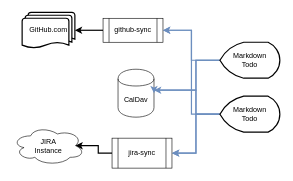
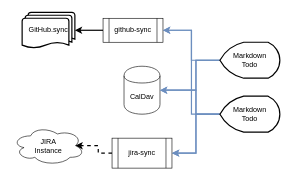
node "GitHub.com": label "GitHub.com" -> "GitHub.sync"
node "CalDav": moved (136, 93) -> (142, 90)
edge "jira-sync" -> "JIRA Instance": style solid -> dashed
